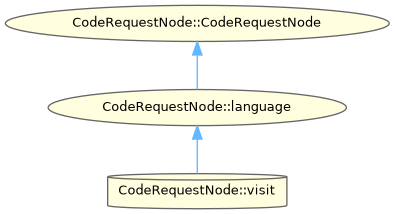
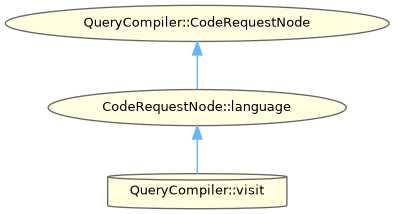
node "CodeRequestNode::CodeRequestNode": label "CodeRequestNode::CodeRequestNode" -> "QueryCompiler::CodeRequestNode"
node "CodeRequestNode::visit": label "CodeRequestNode::visit" -> "QueryCompiler::visit"
